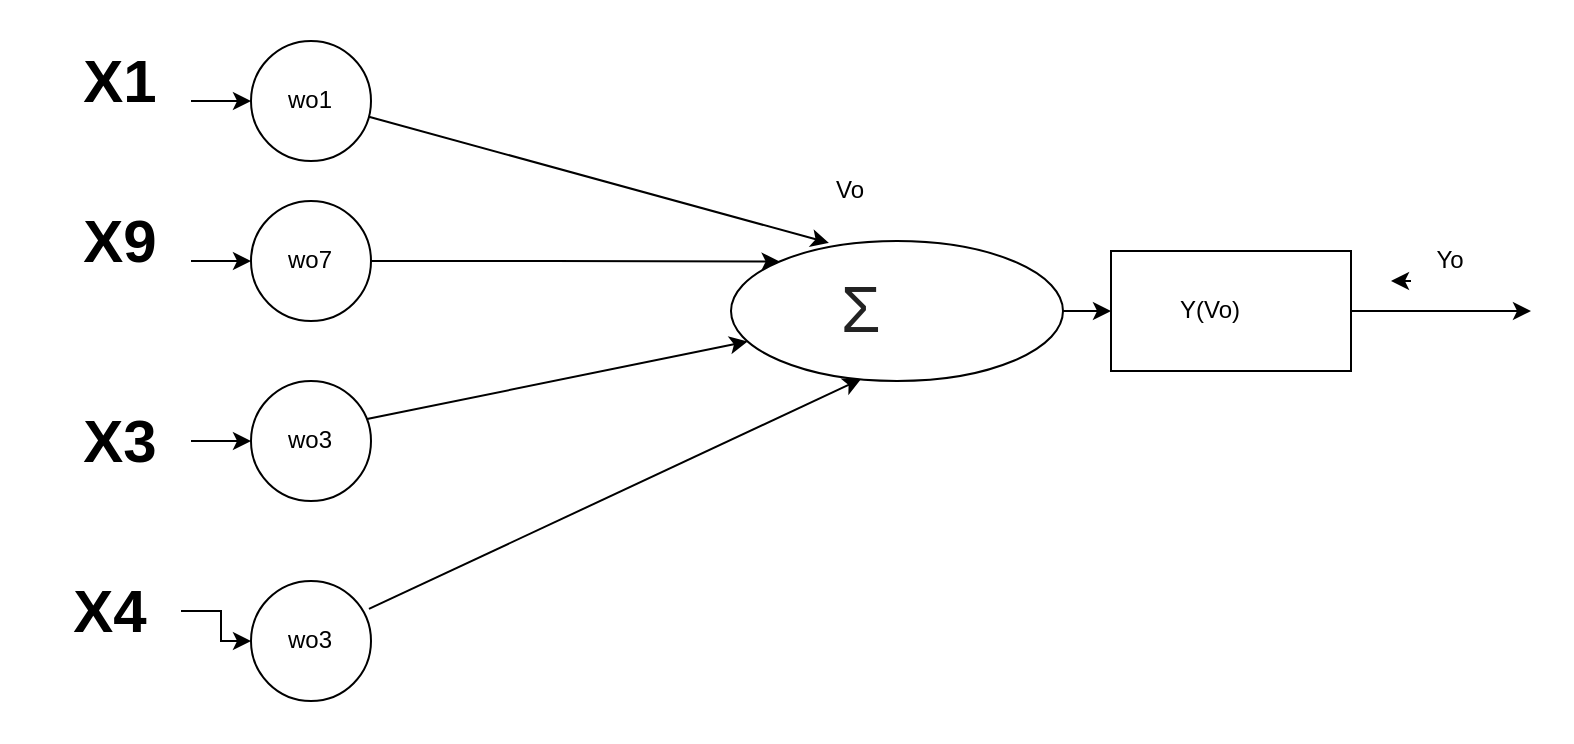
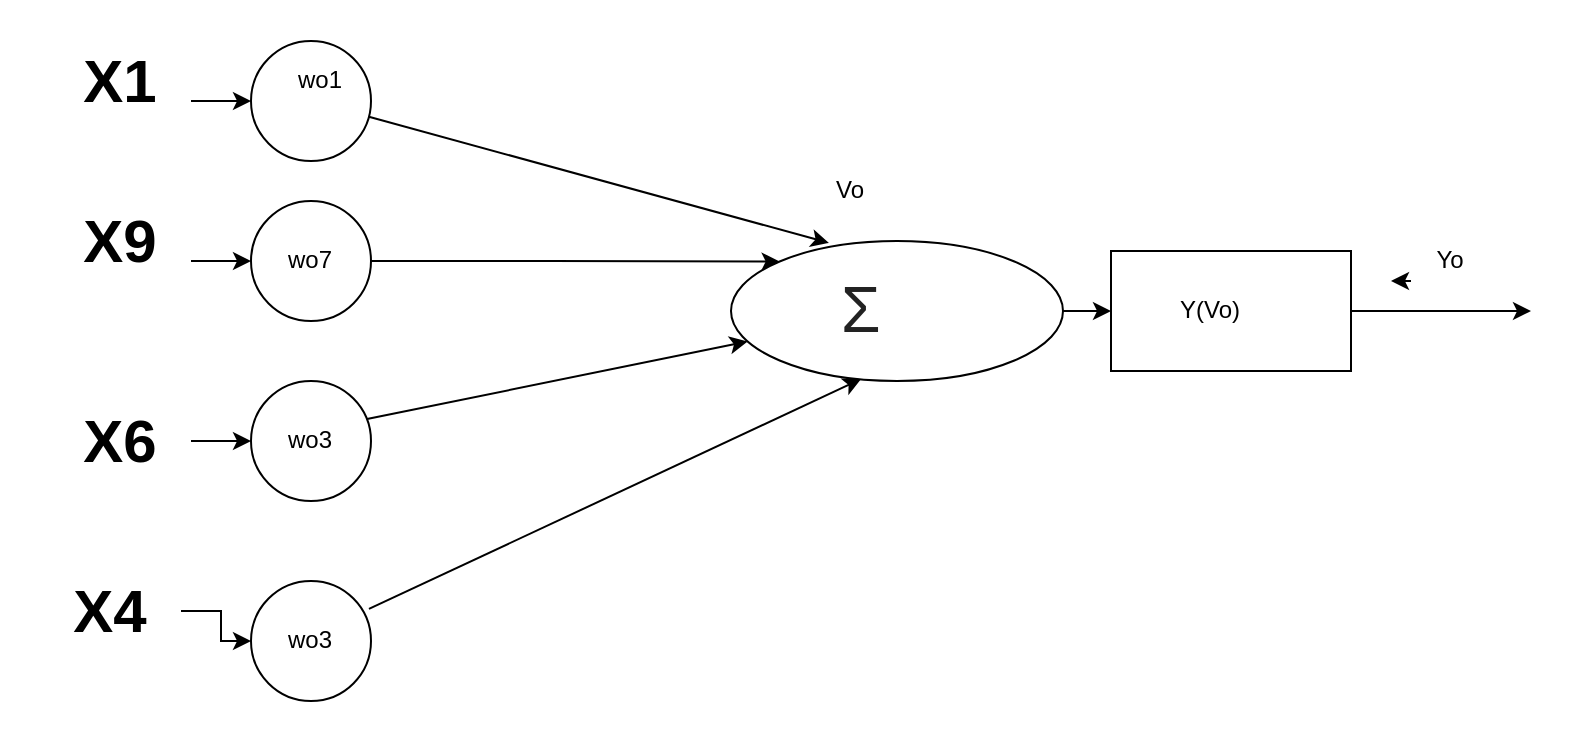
node "wo1": moved (311, 101) -> (321, 81)
node "X3": label "X3" -> "X6"
